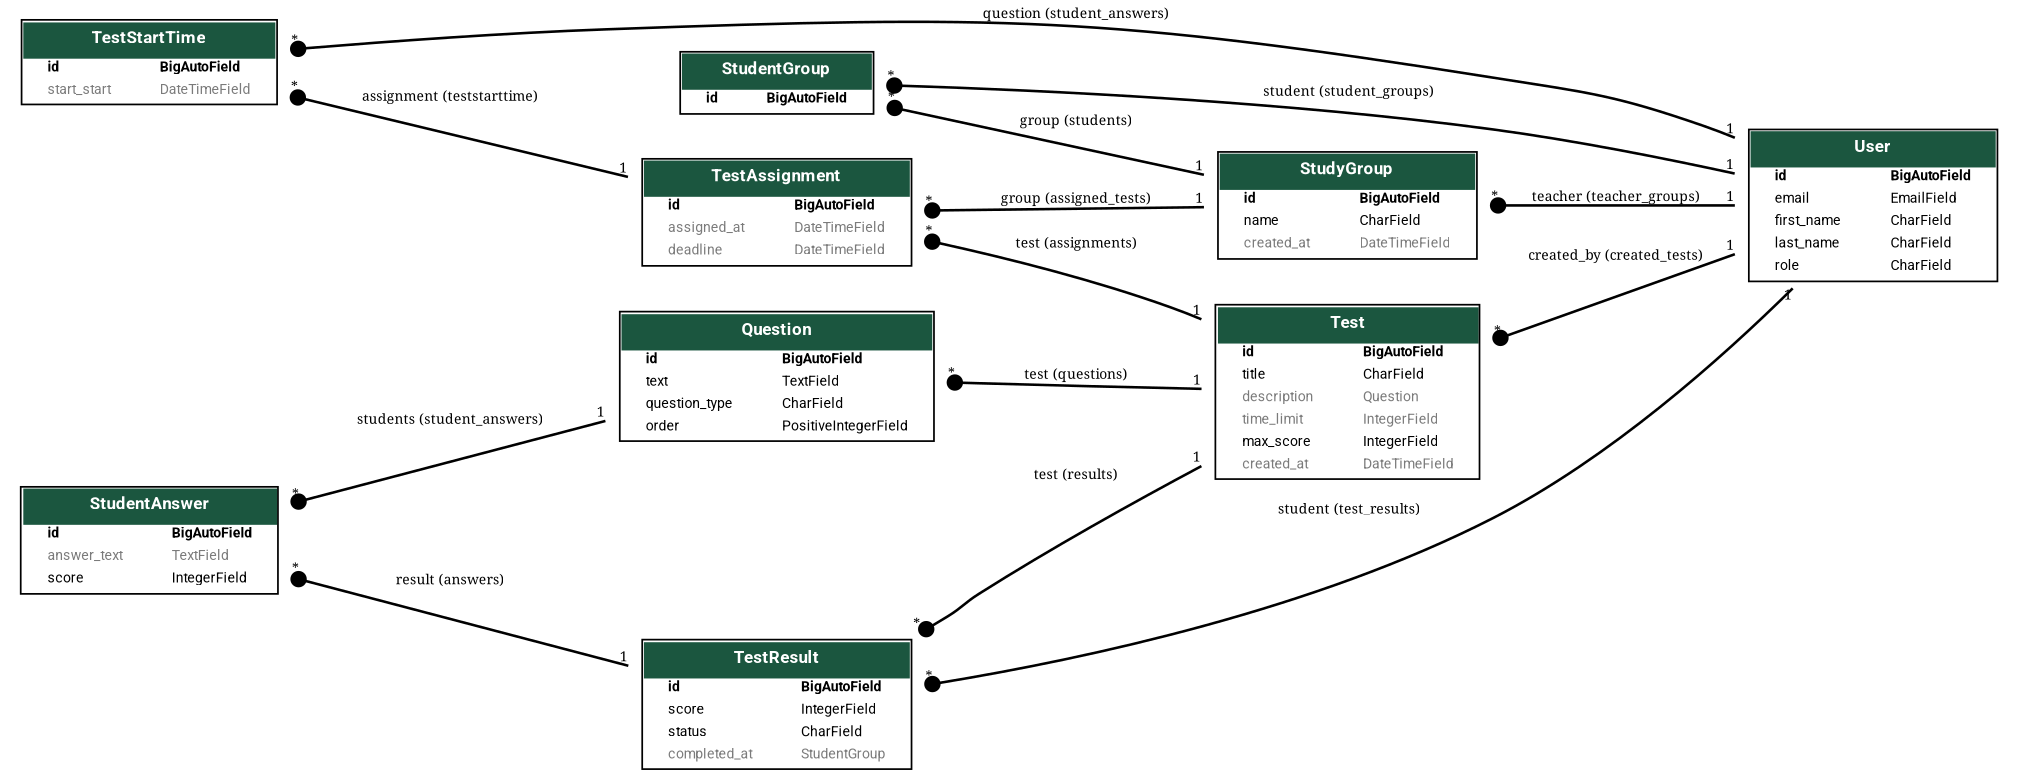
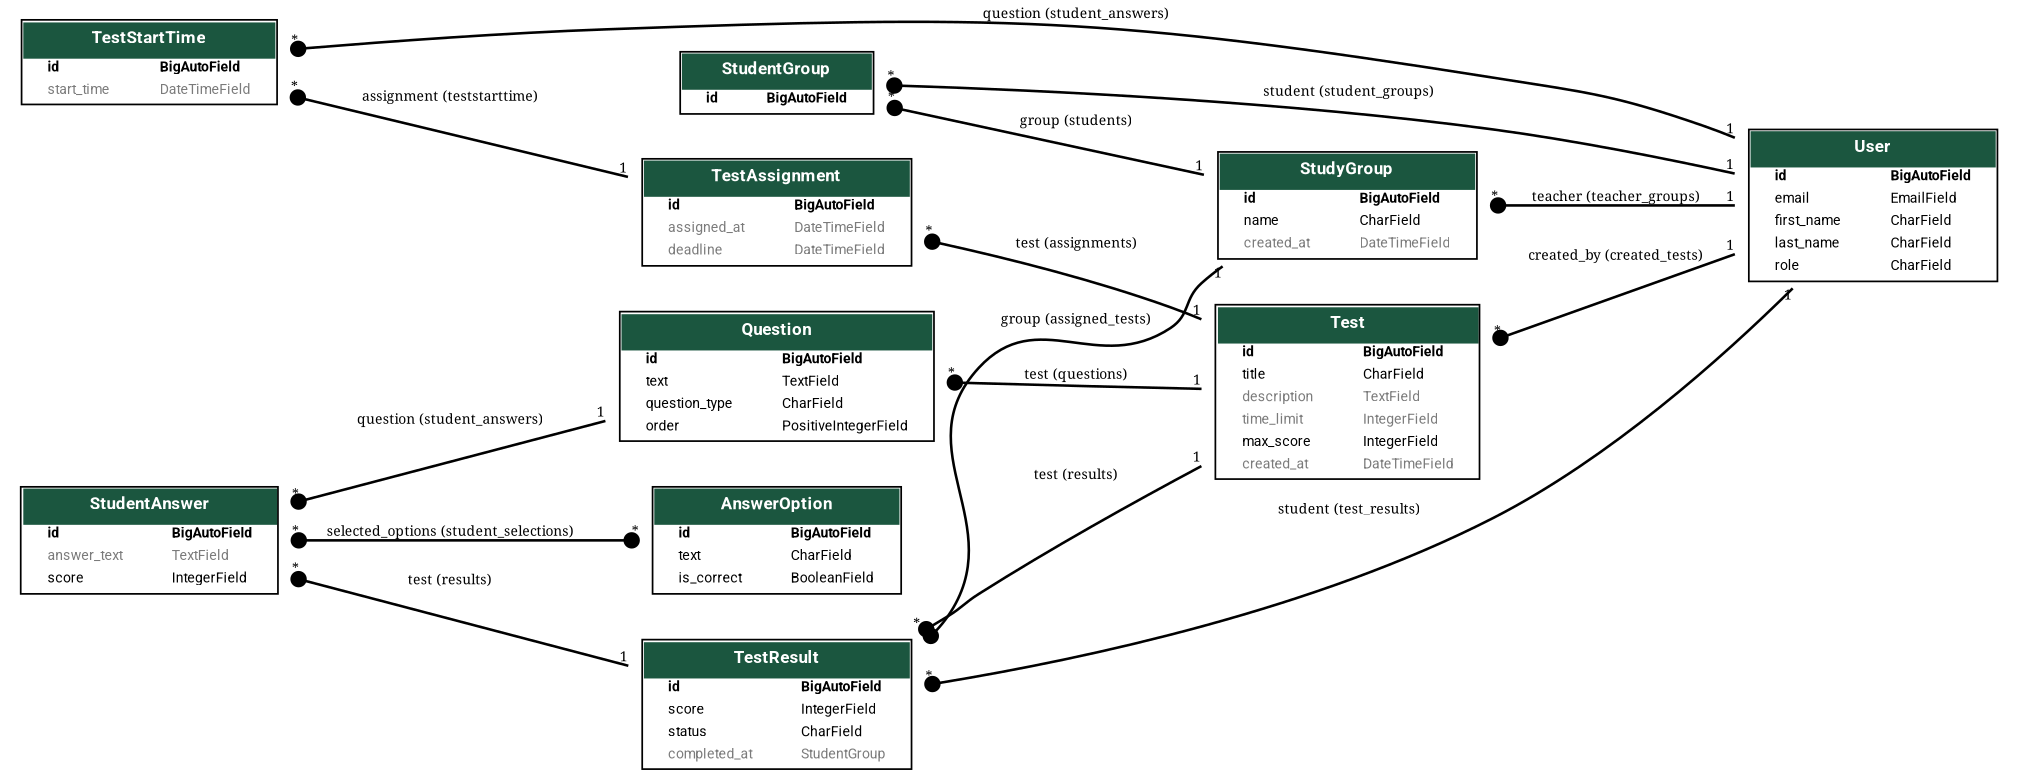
node "TestStartTime": text "start_start" -> "start_time"
edge "StudyGroup" -- "TestAssignment": now "StudyGroup" -- "TestResult"
node "Test": text "Question" -> "TextField"
edge "Question" -- "StudentAnswer": label " students (student_answers)" -> " question (student_answers)"
node "AnswerOption": added
edge "StudentAnswer" -- "TestResult": label " result (answers)" -> " test (results)"
